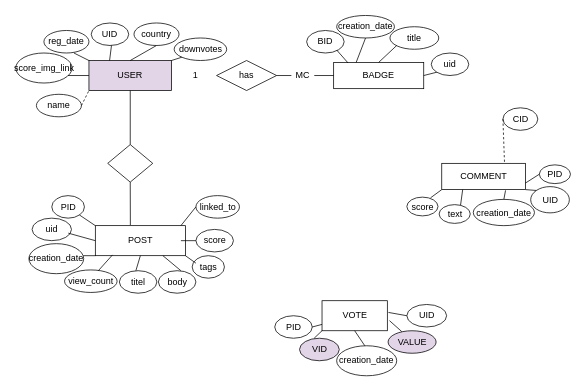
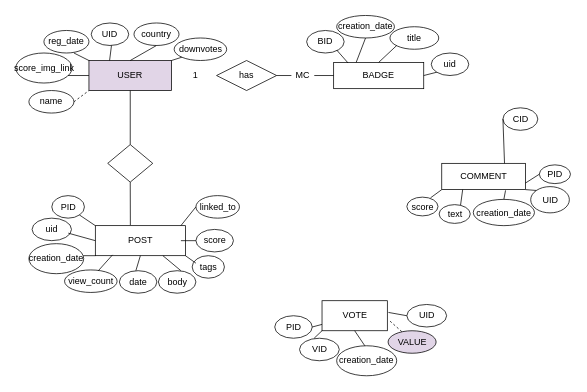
node "name": moved (59, 105) -> (51, 102)
edge "CID" -- "COMMENT": style dashed -> solid
node "titel": label "titel" -> "date"
edge "VOTE" -- "VALUE": style solid -> dashed
node "VID": fillcolor #e1d5e7 -> #ffffff
